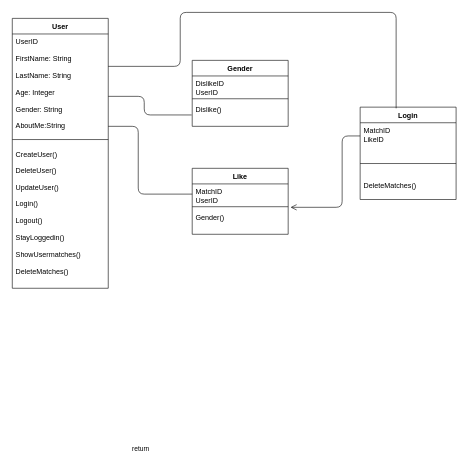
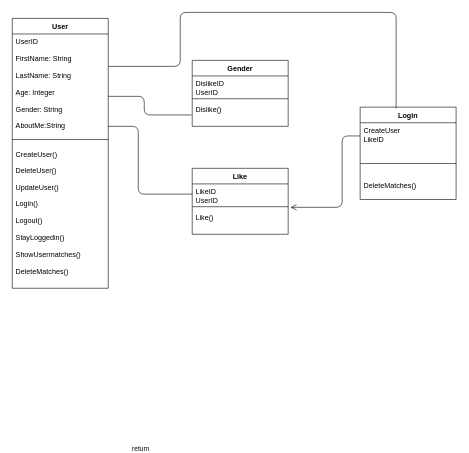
node "MatchID LikeID": label "MatchID LikeID" -> "CreateUser LikeID"
node "MatchID UserID": label "MatchID UserID" -> "LikeID UserID"
node "Gender()": label "Gender()" -> "Like()"
